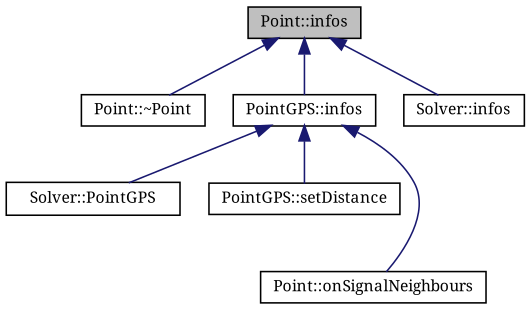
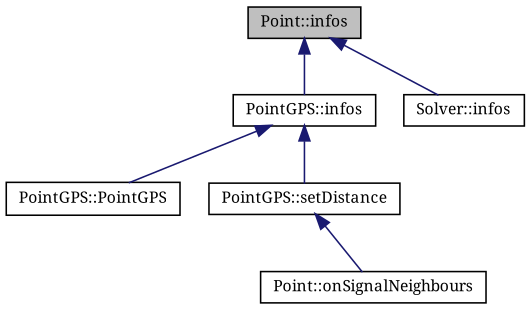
node "Point::~Point": removed
edge "Point::onSignalNeighbours" -> "PointGPS::infos": now "Point::onSignalNeighbours" -> "PointGPS::setDistance"
node "Solver::PointGPS": label "Solver::PointGPS" -> "PointGPS::PointGPS"
